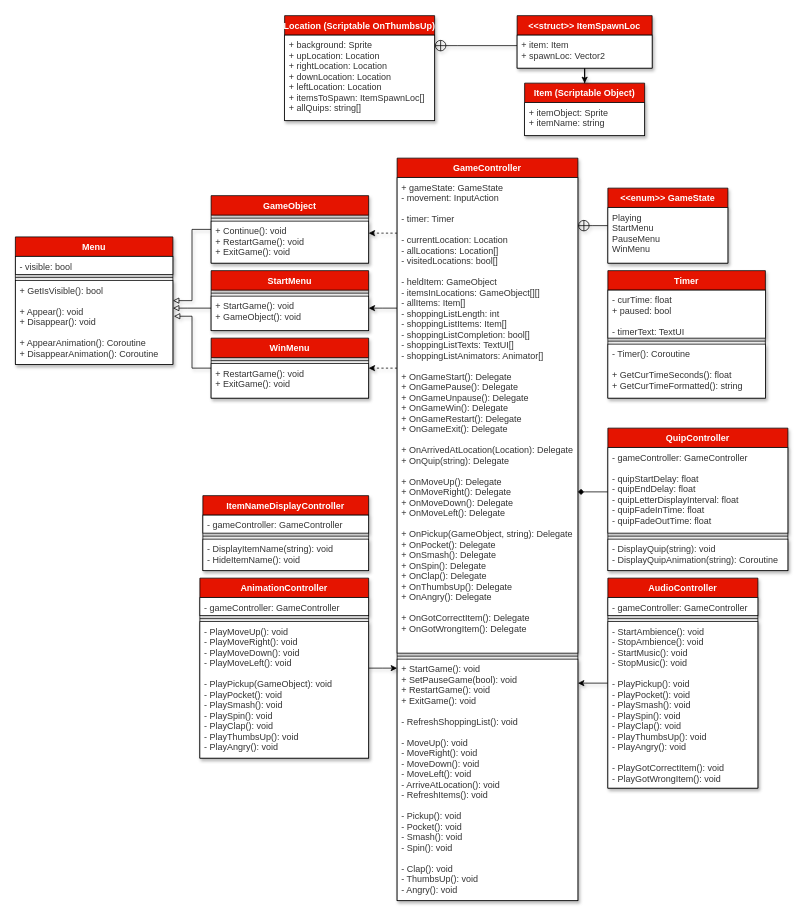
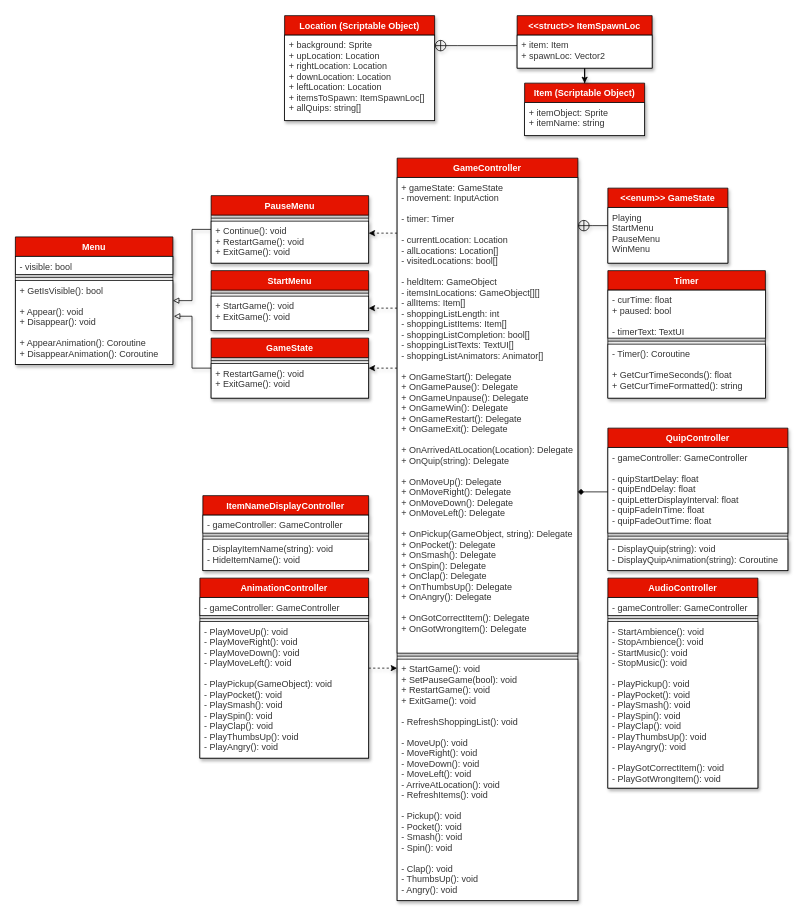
node "Location (Scriptable OnThumbsUp)": label "Location (Scriptable OnThumbsUp)" -> "Location (Scriptable Object)"
node "GameObject": label "GameObject" -> "PauseMenu"
node "+ StartGame(): void + GameObject(): void": label "+ StartGame(): void + GameObject(): void" -> "+ StartGame(): void + ExitGame(): void"
edge "StartMenu" -> "Menu": removed
edge "GameController" -> "StartMenu": style solid -> dashed
node "WinMenu": label "WinMenu" -> "GameState"
edge "AnimationController" -> "GameController": style solid -> dashed
edge "AudioController" -> "GameController": removed
